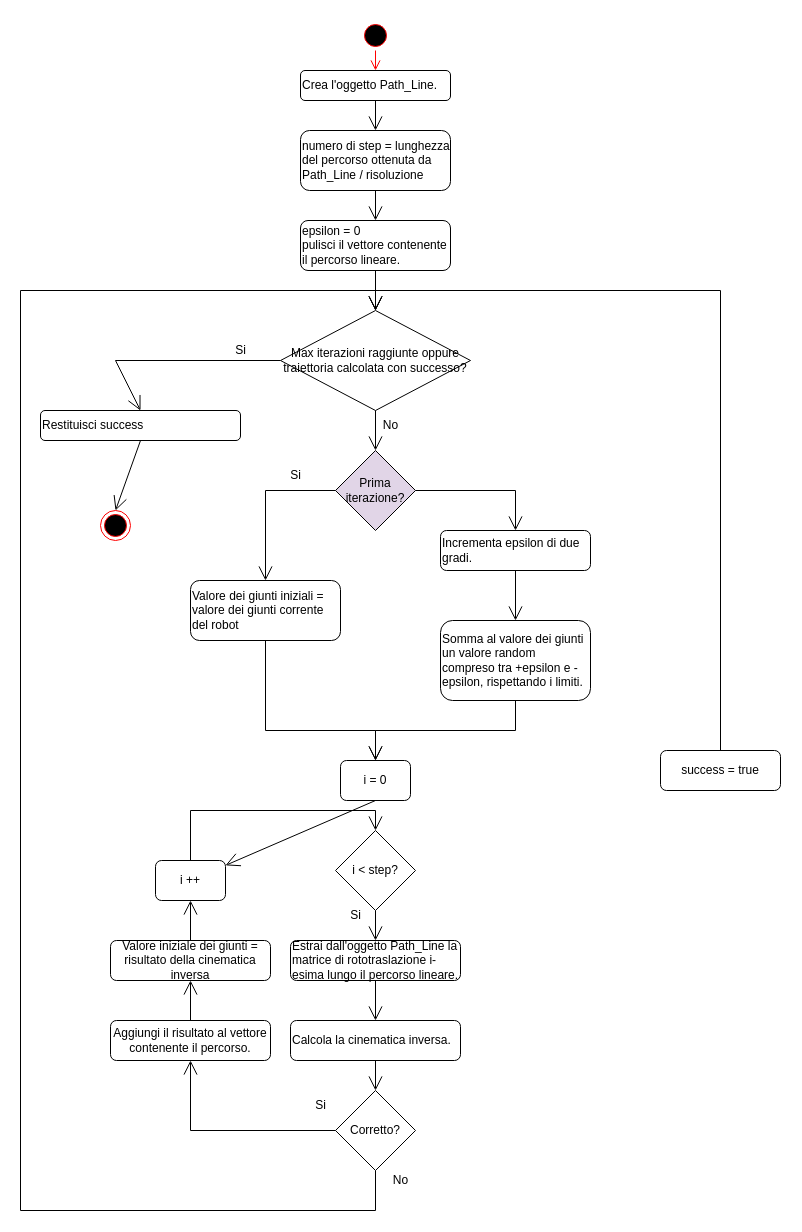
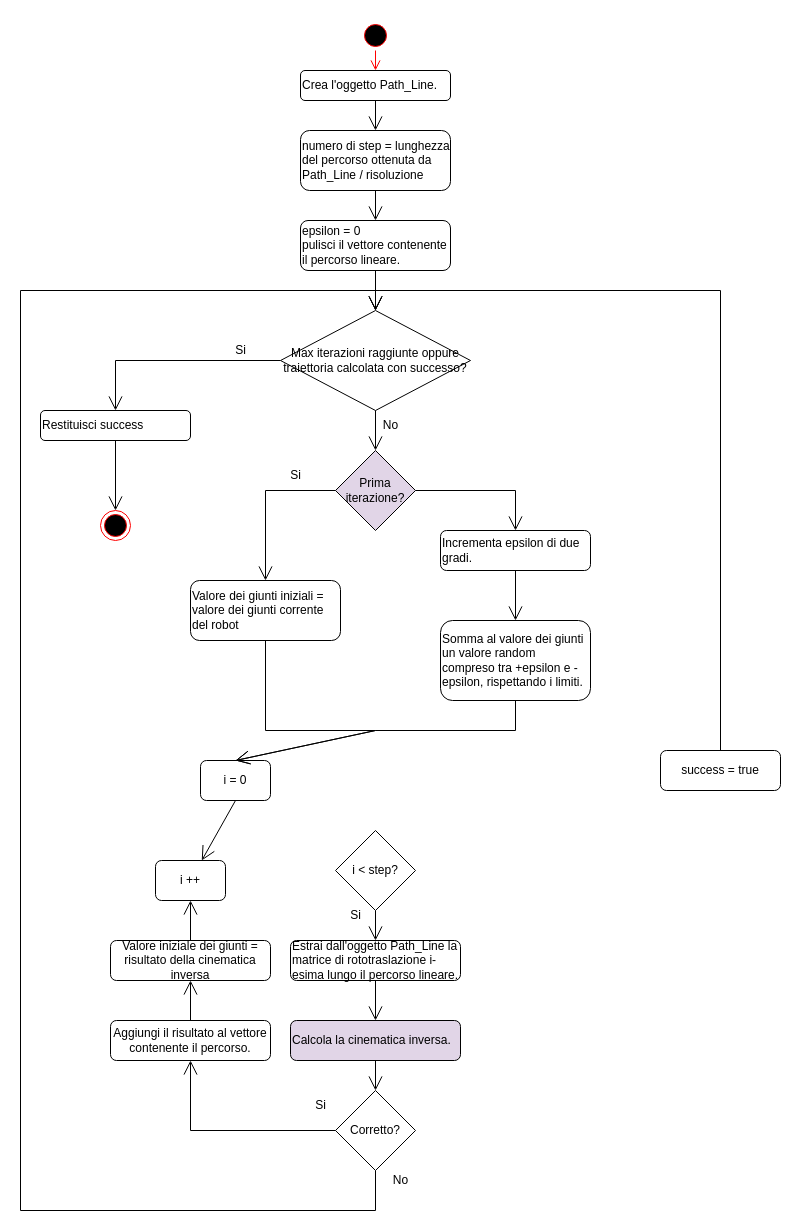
node "Restituisci success": size 200x30 -> 150x30
node "i = 0": moved (376, 781) -> (236, 781)
edge "i ++" -> "i < step?": removed
node "Calcola la cinematica inversa.": fillcolor #ffffff -> #e1d5e7
